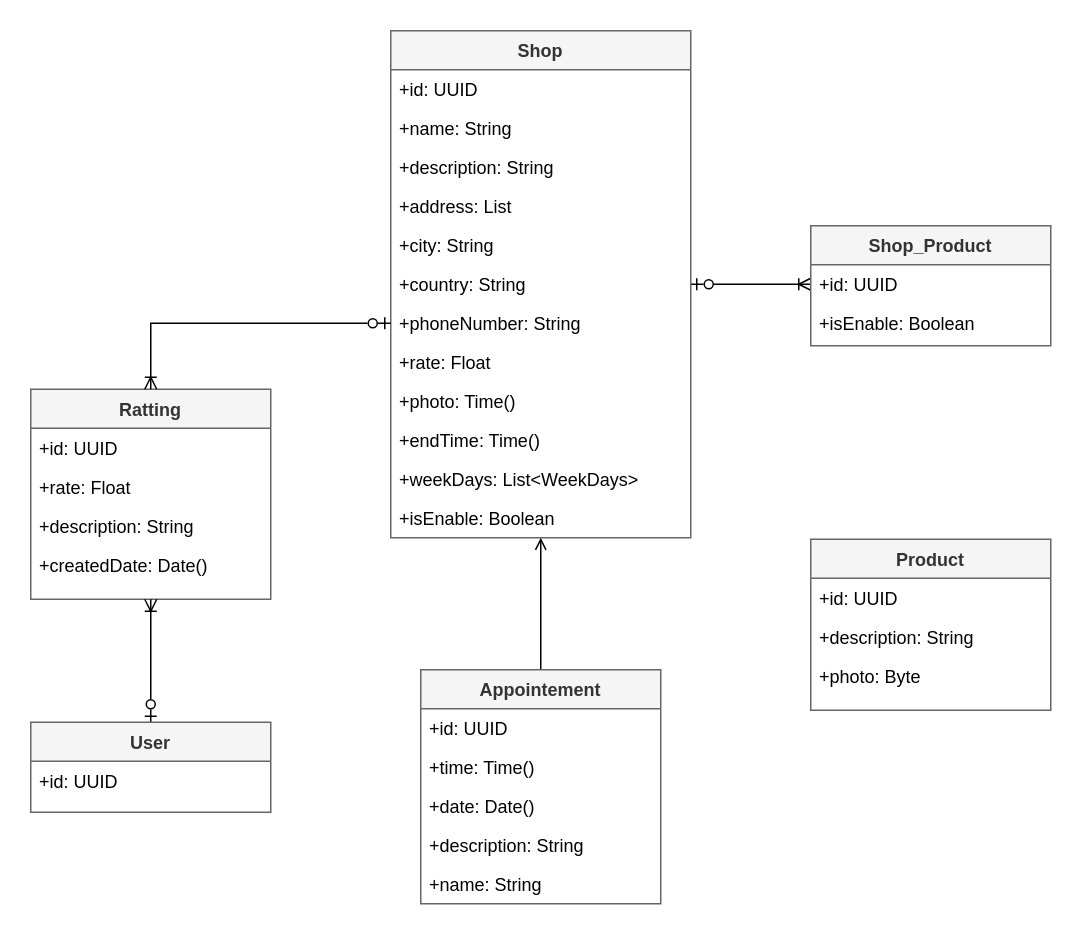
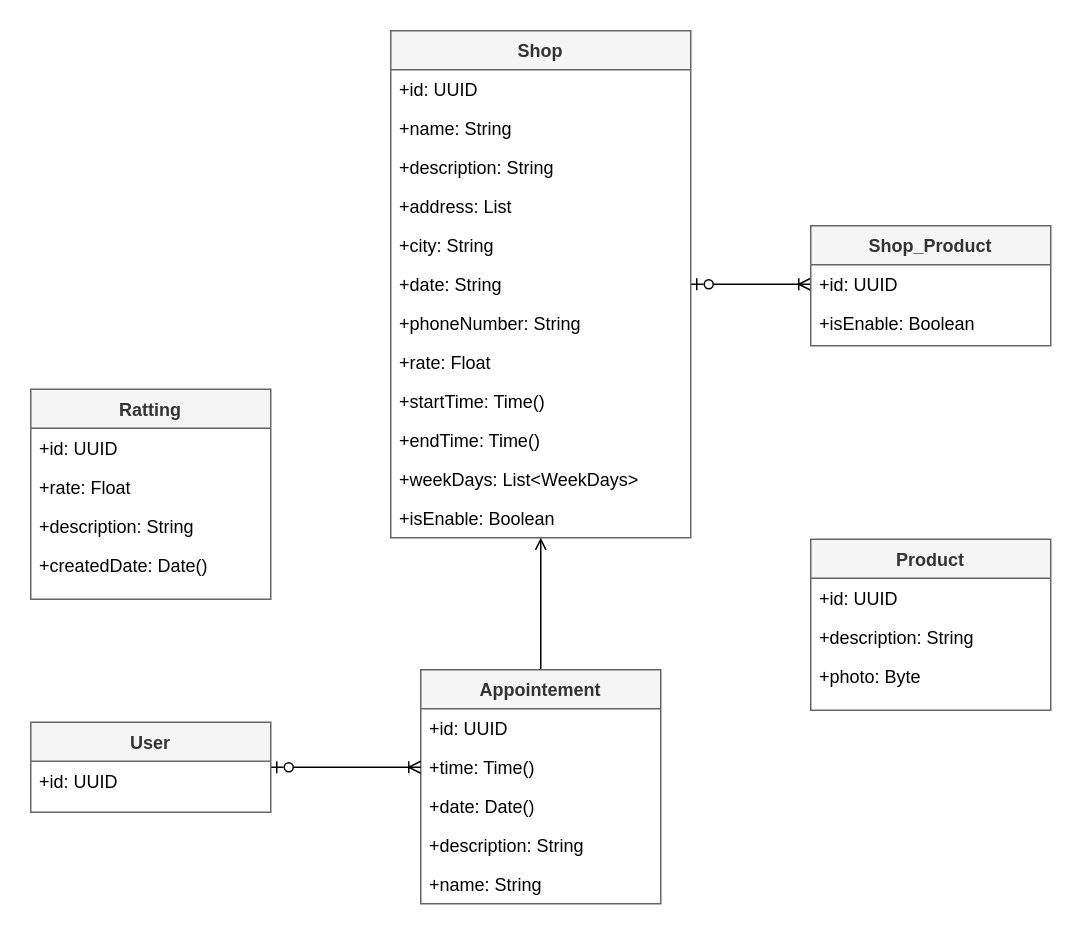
node "+country: String": label "+country: String" -> "+date: String"
edge "+phoneNumber: String" -- "Ratting": removed
node "+photo: Time()": label "+photo: Time()" -> "+startTime: Time()"
edge "Ratting" -- "User": removed
edge "User" -- "+time: Time()": added
